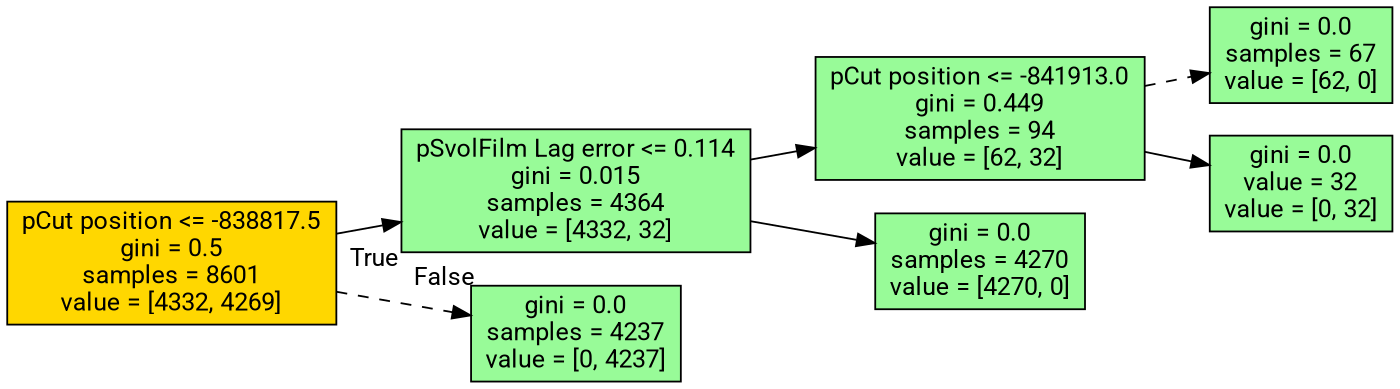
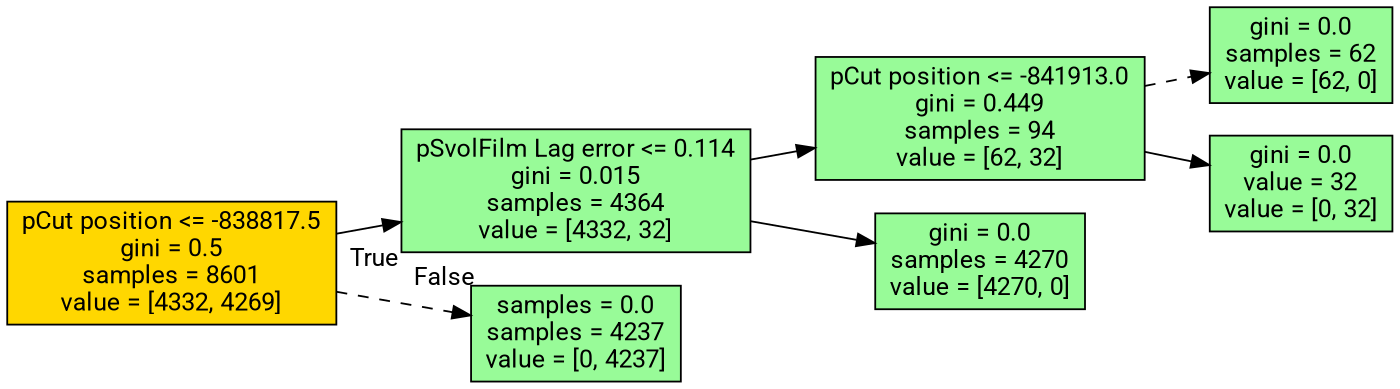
node "gini = 0.0 samples = 67 value = [62, 0]": label "gini = 0.0 samples = 67 value = [62, 0]" -> "gini = 0.0 samples = 62 value = [62, 0]"
node "gini = 0.0 samples = 4237 value = [0, 4237]": label "gini = 0.0 samples = 4237 value = [0, 4237]" -> "samples = 0.0 samples = 4237 value = [0, 4237]"
